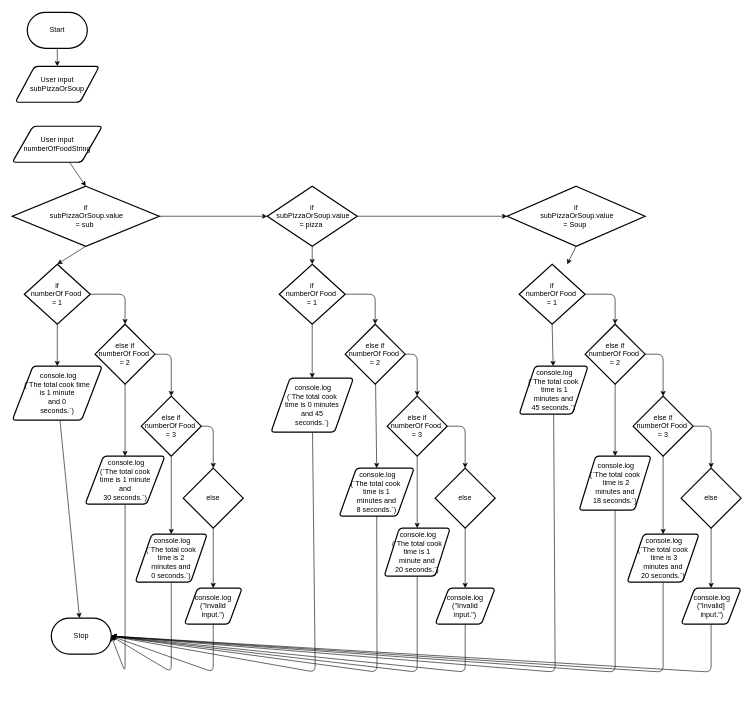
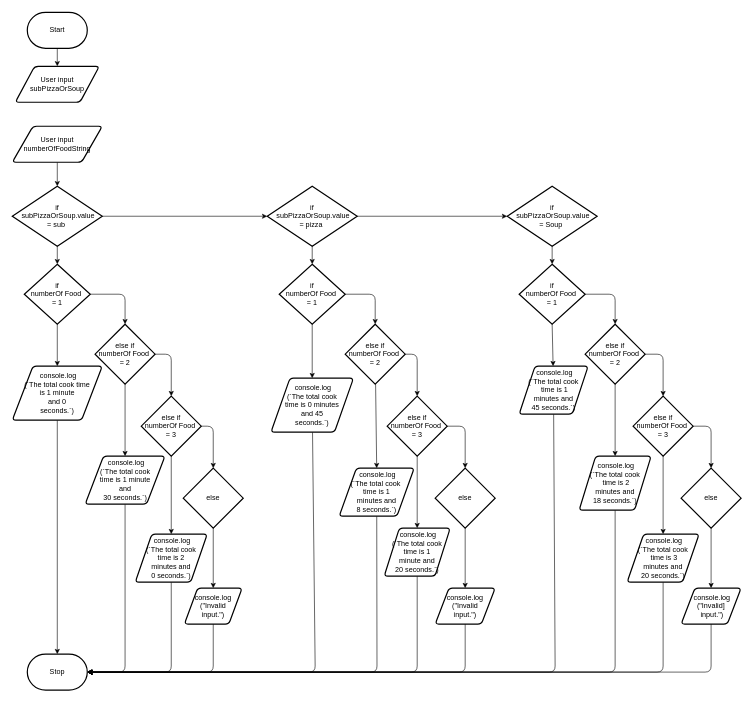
node "if subPizzaOrSoup.value = sub": size 147x60 -> 90x60
node "if subPizzaOrSoup.value = Soup": size 138x60 -> 90x60
node "Stop": moved (81, 636) -> (57, 672)
